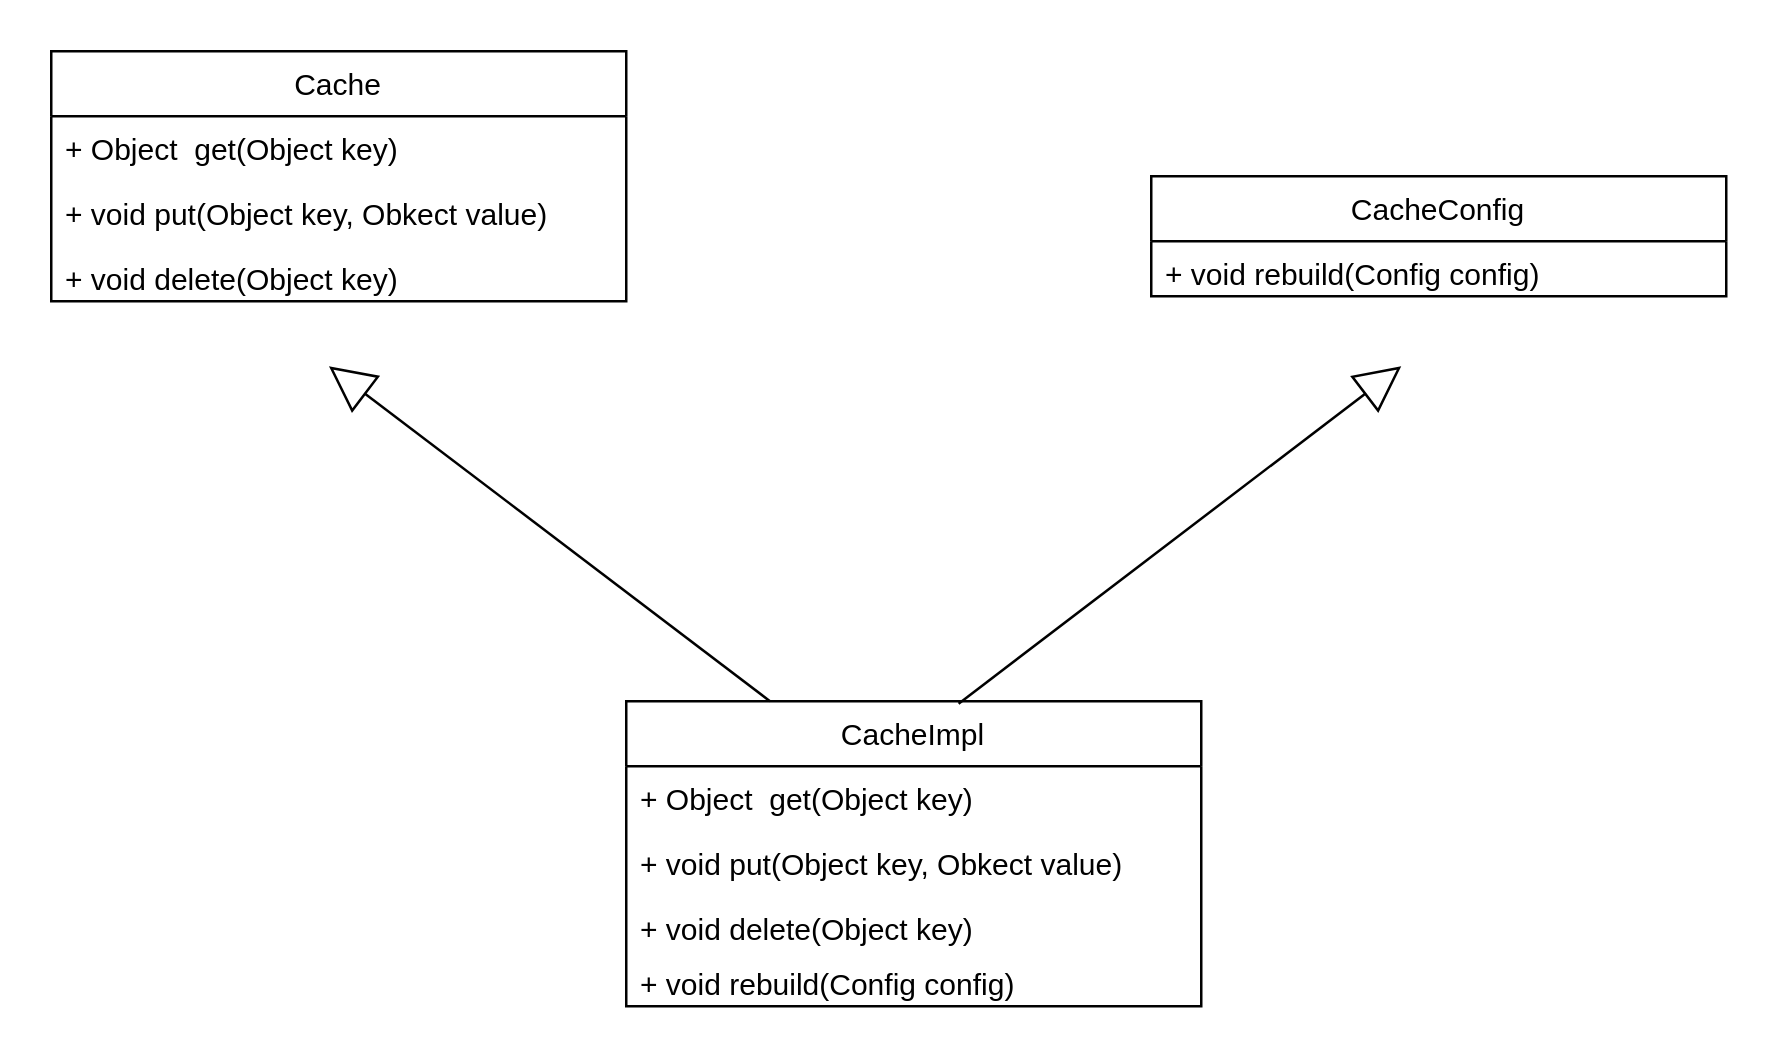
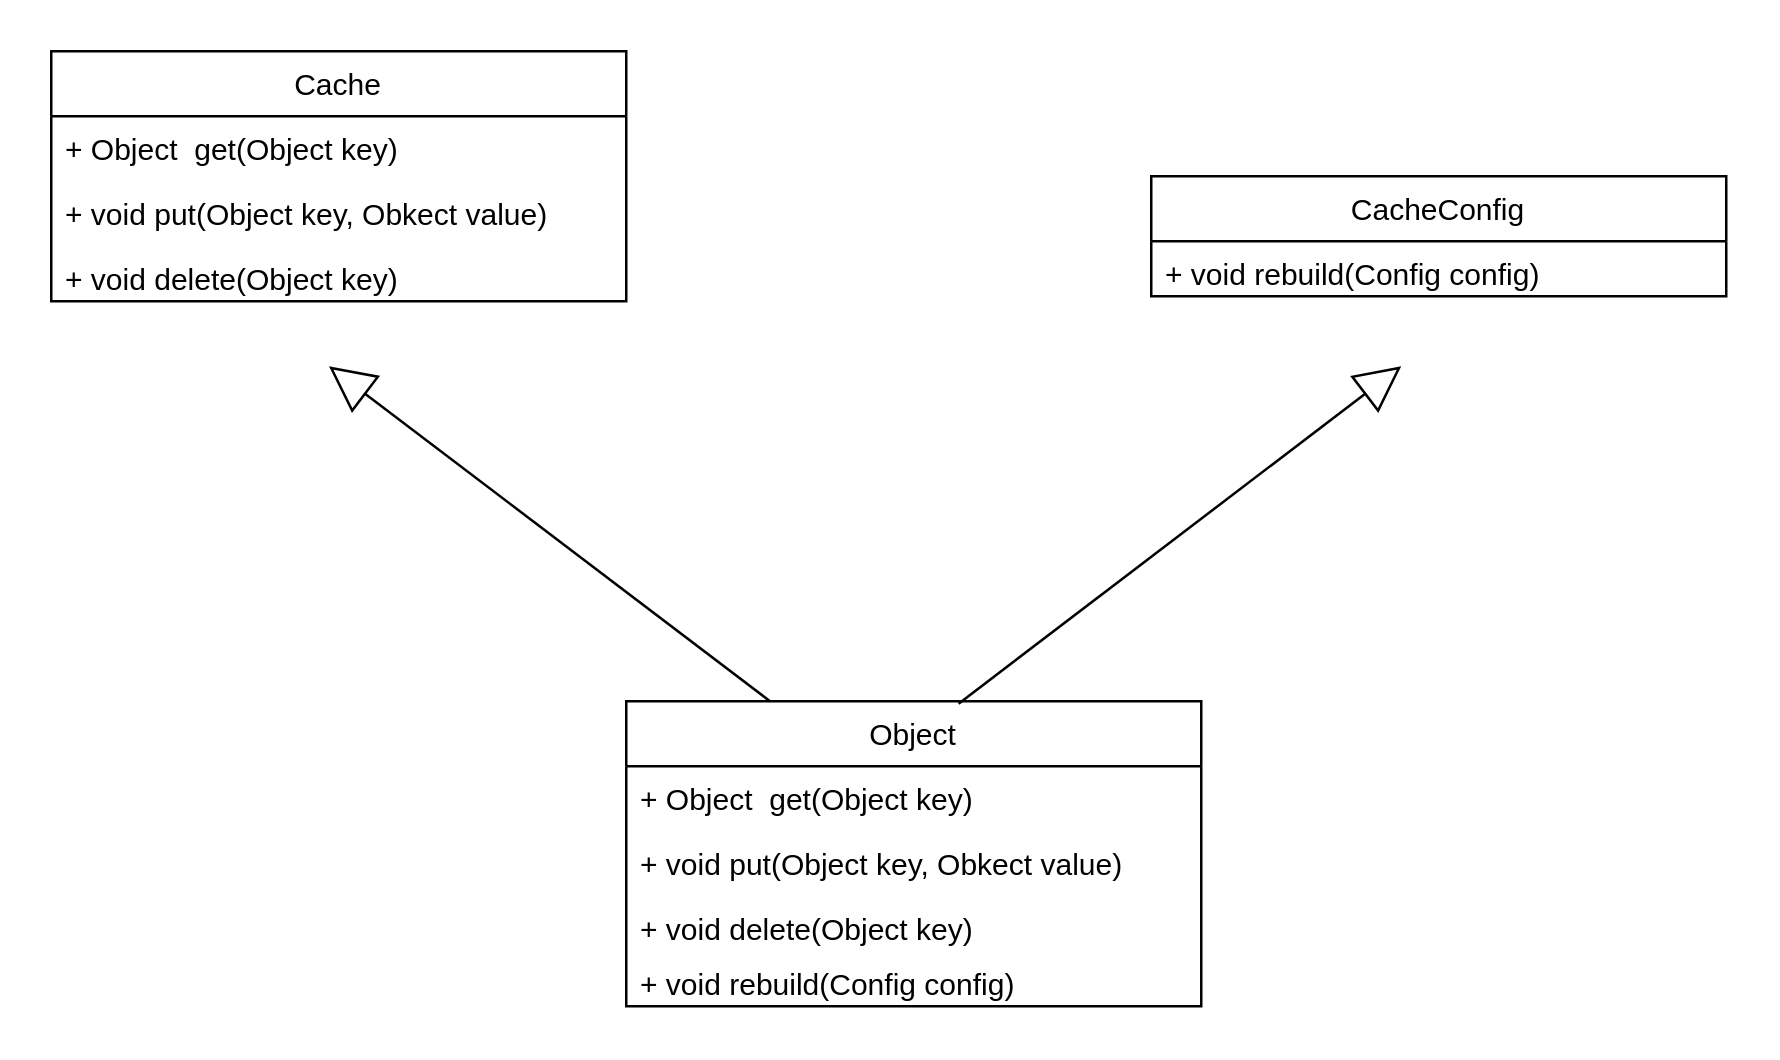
node "CacheImpl": label "CacheImpl" -> "Object"
